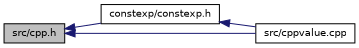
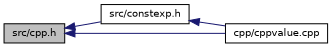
node "constexp/constexp.h": label "constexp/constexp.h" -> "src/constexp.h"
node "src/cppvalue.cpp": label "src/cppvalue.cpp" -> "cpp/cppvalue.cpp"
